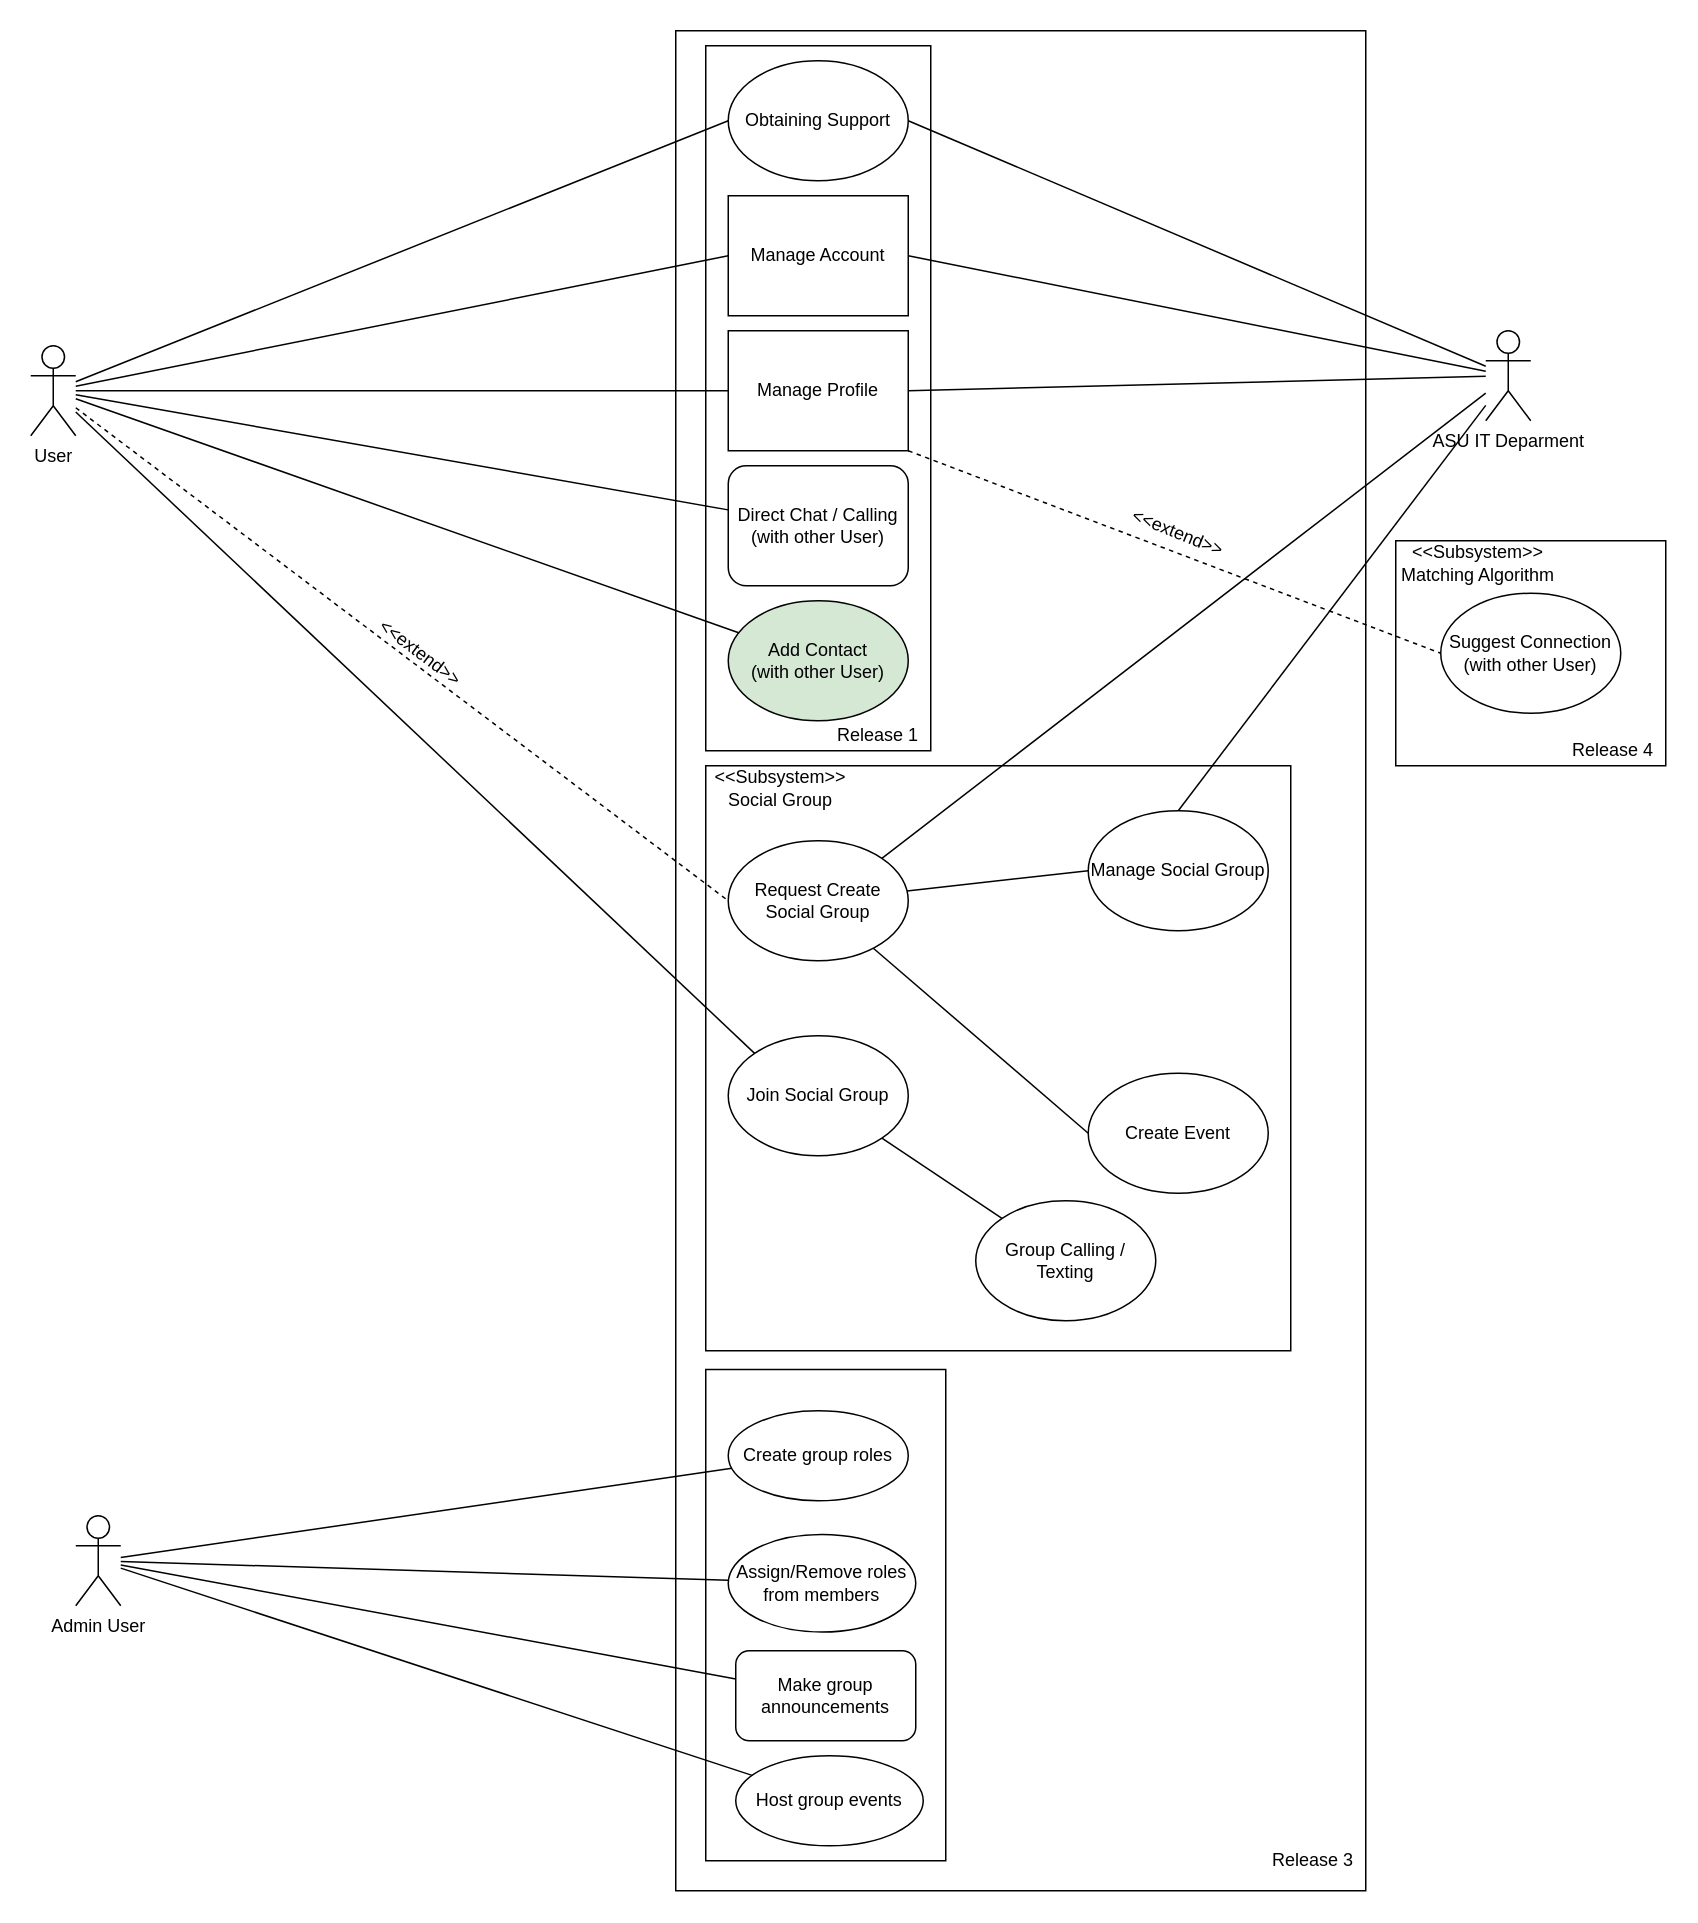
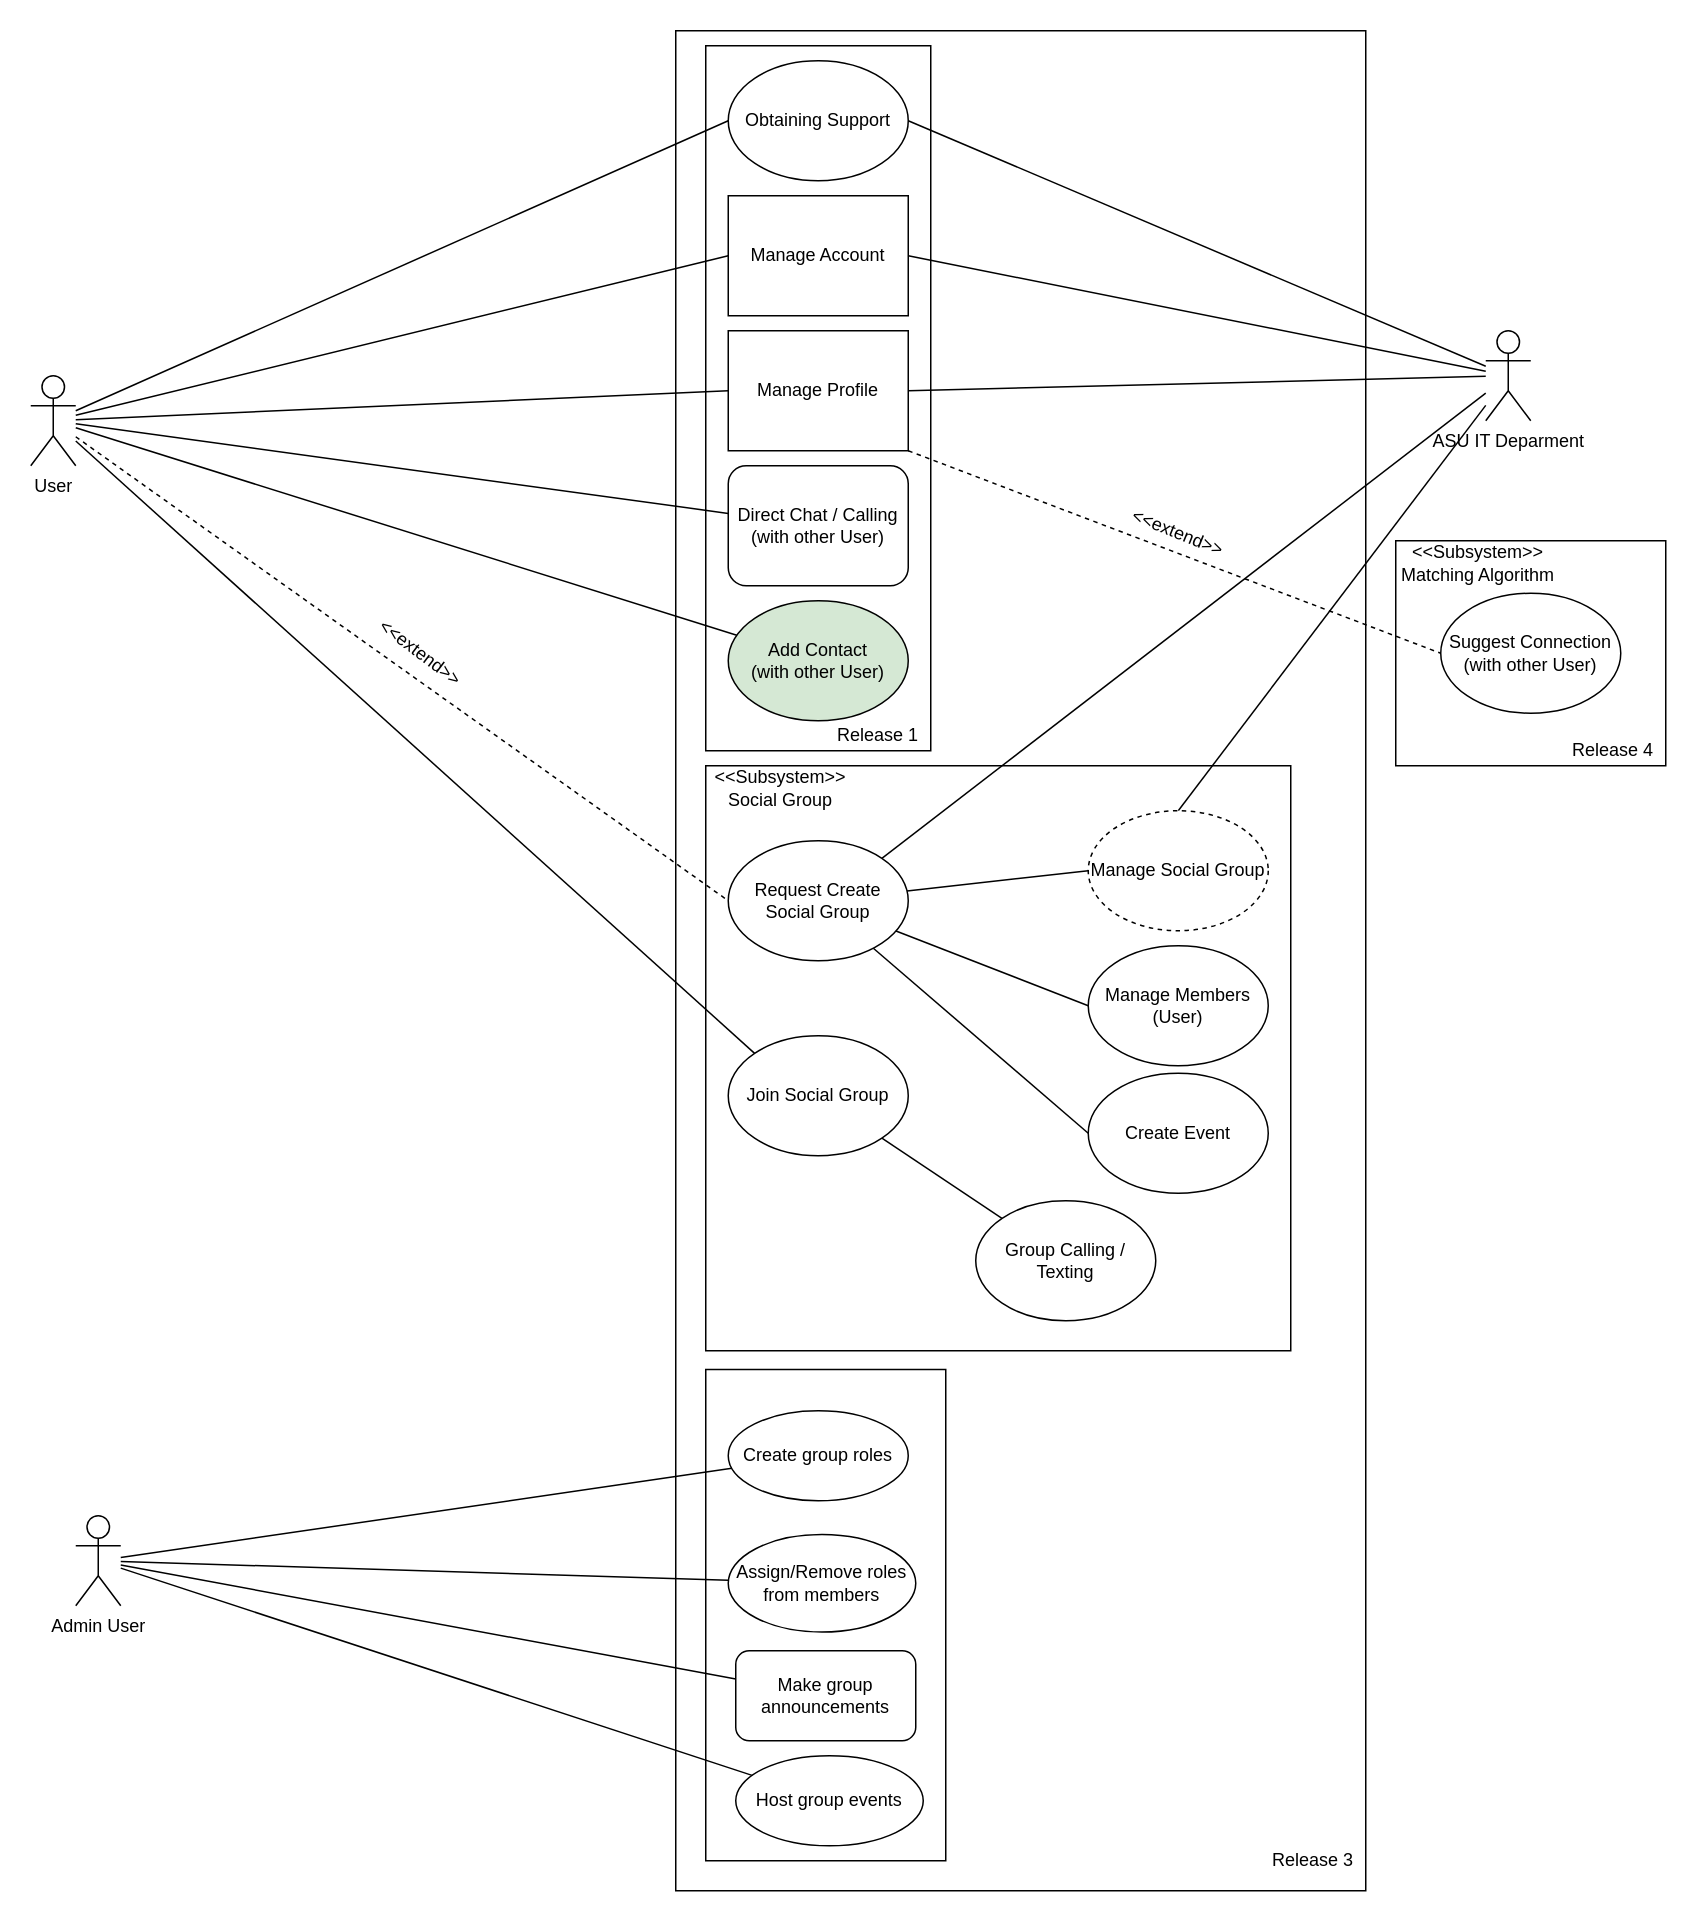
node "User": moved (53, 391) -> (53, 421)
node "Manage Social Group": style solid -> dashed
edge "Request Create Social Group" -- "Manage Members (User)": added
node "Manage Members (User)": added
